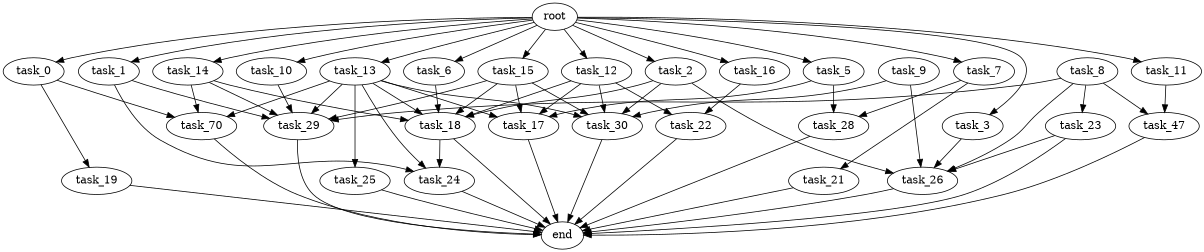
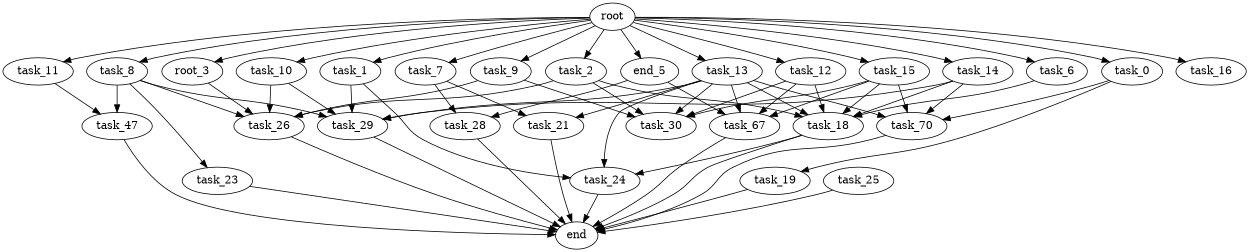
edge "root" -> "task_8": added
edge "root" -> "task_9": added
node "task_5": label "task_5" -> "end_5"
edge "task_15" -> "task_29": now "task_15" -> "task_70"
edge "task_13" -> "task_25": now "task_13" -> "task_21"
node "task_17": label "task_17" -> "task_67"
node "task_22": removed
node "task_3": label "task_3" -> "root_3"
edge "task_23" -> "task_26": now "task_10" -> "task_26"
edge "task_30" -> "end": removed
